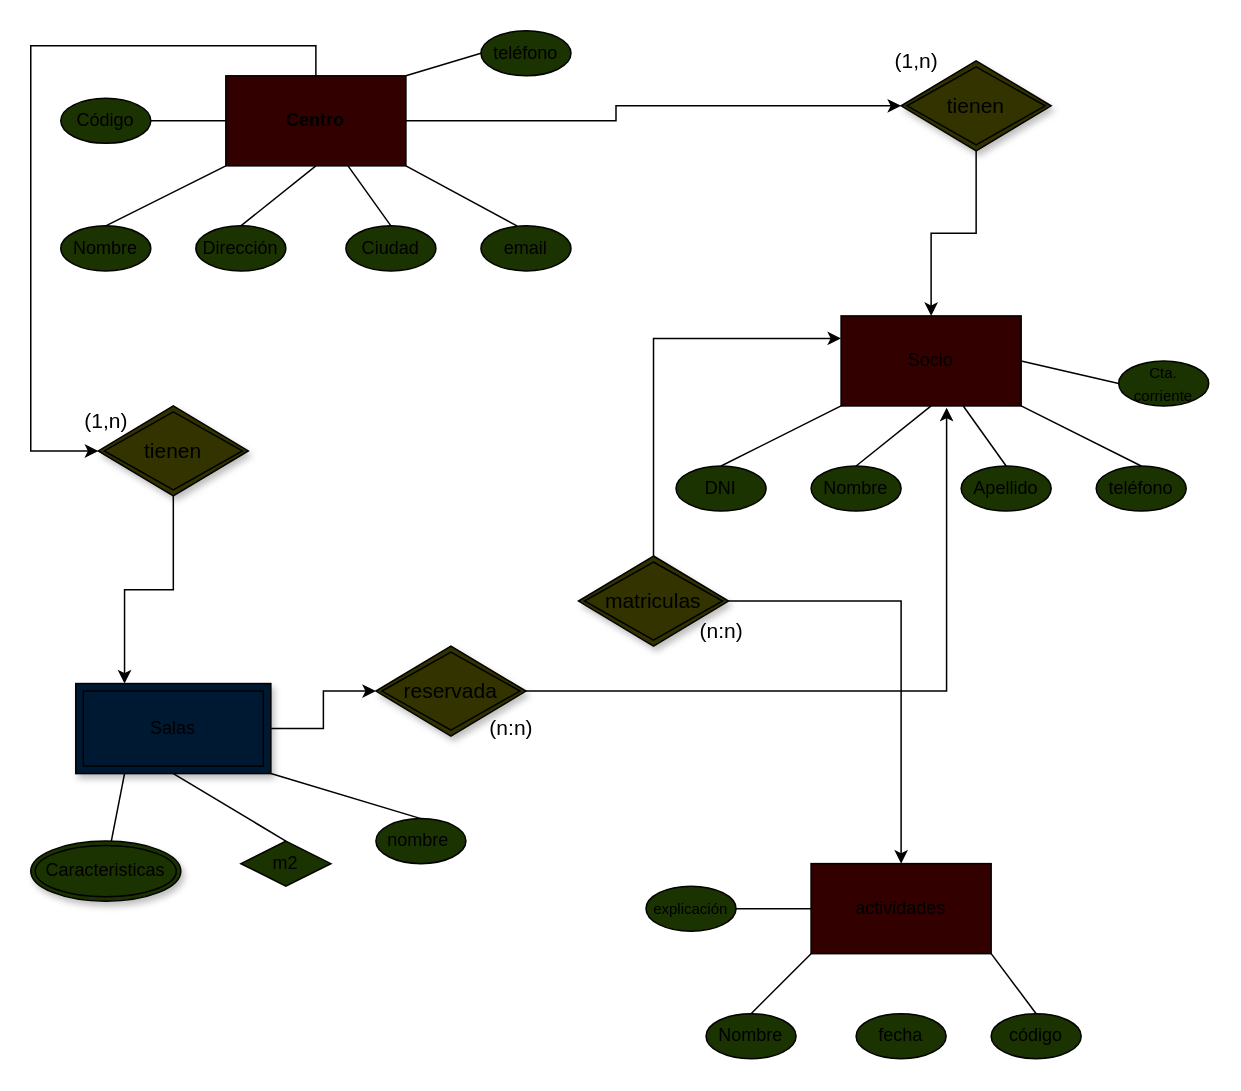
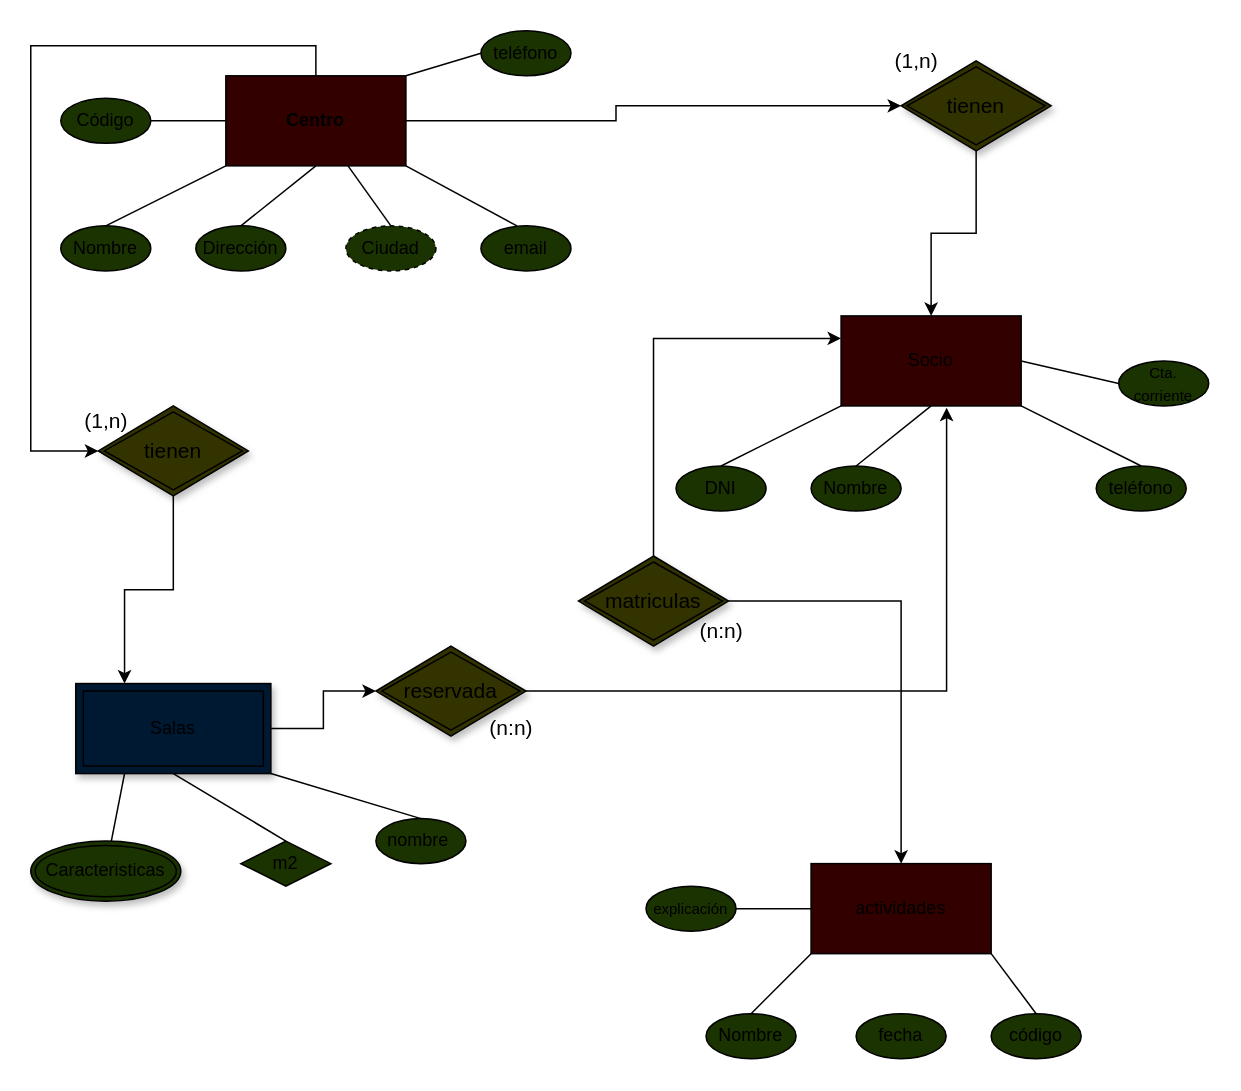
node "Ciudad": style solid -> dashed
edge "Socio" -- "Apellido": removed
node "Apellido": removed
